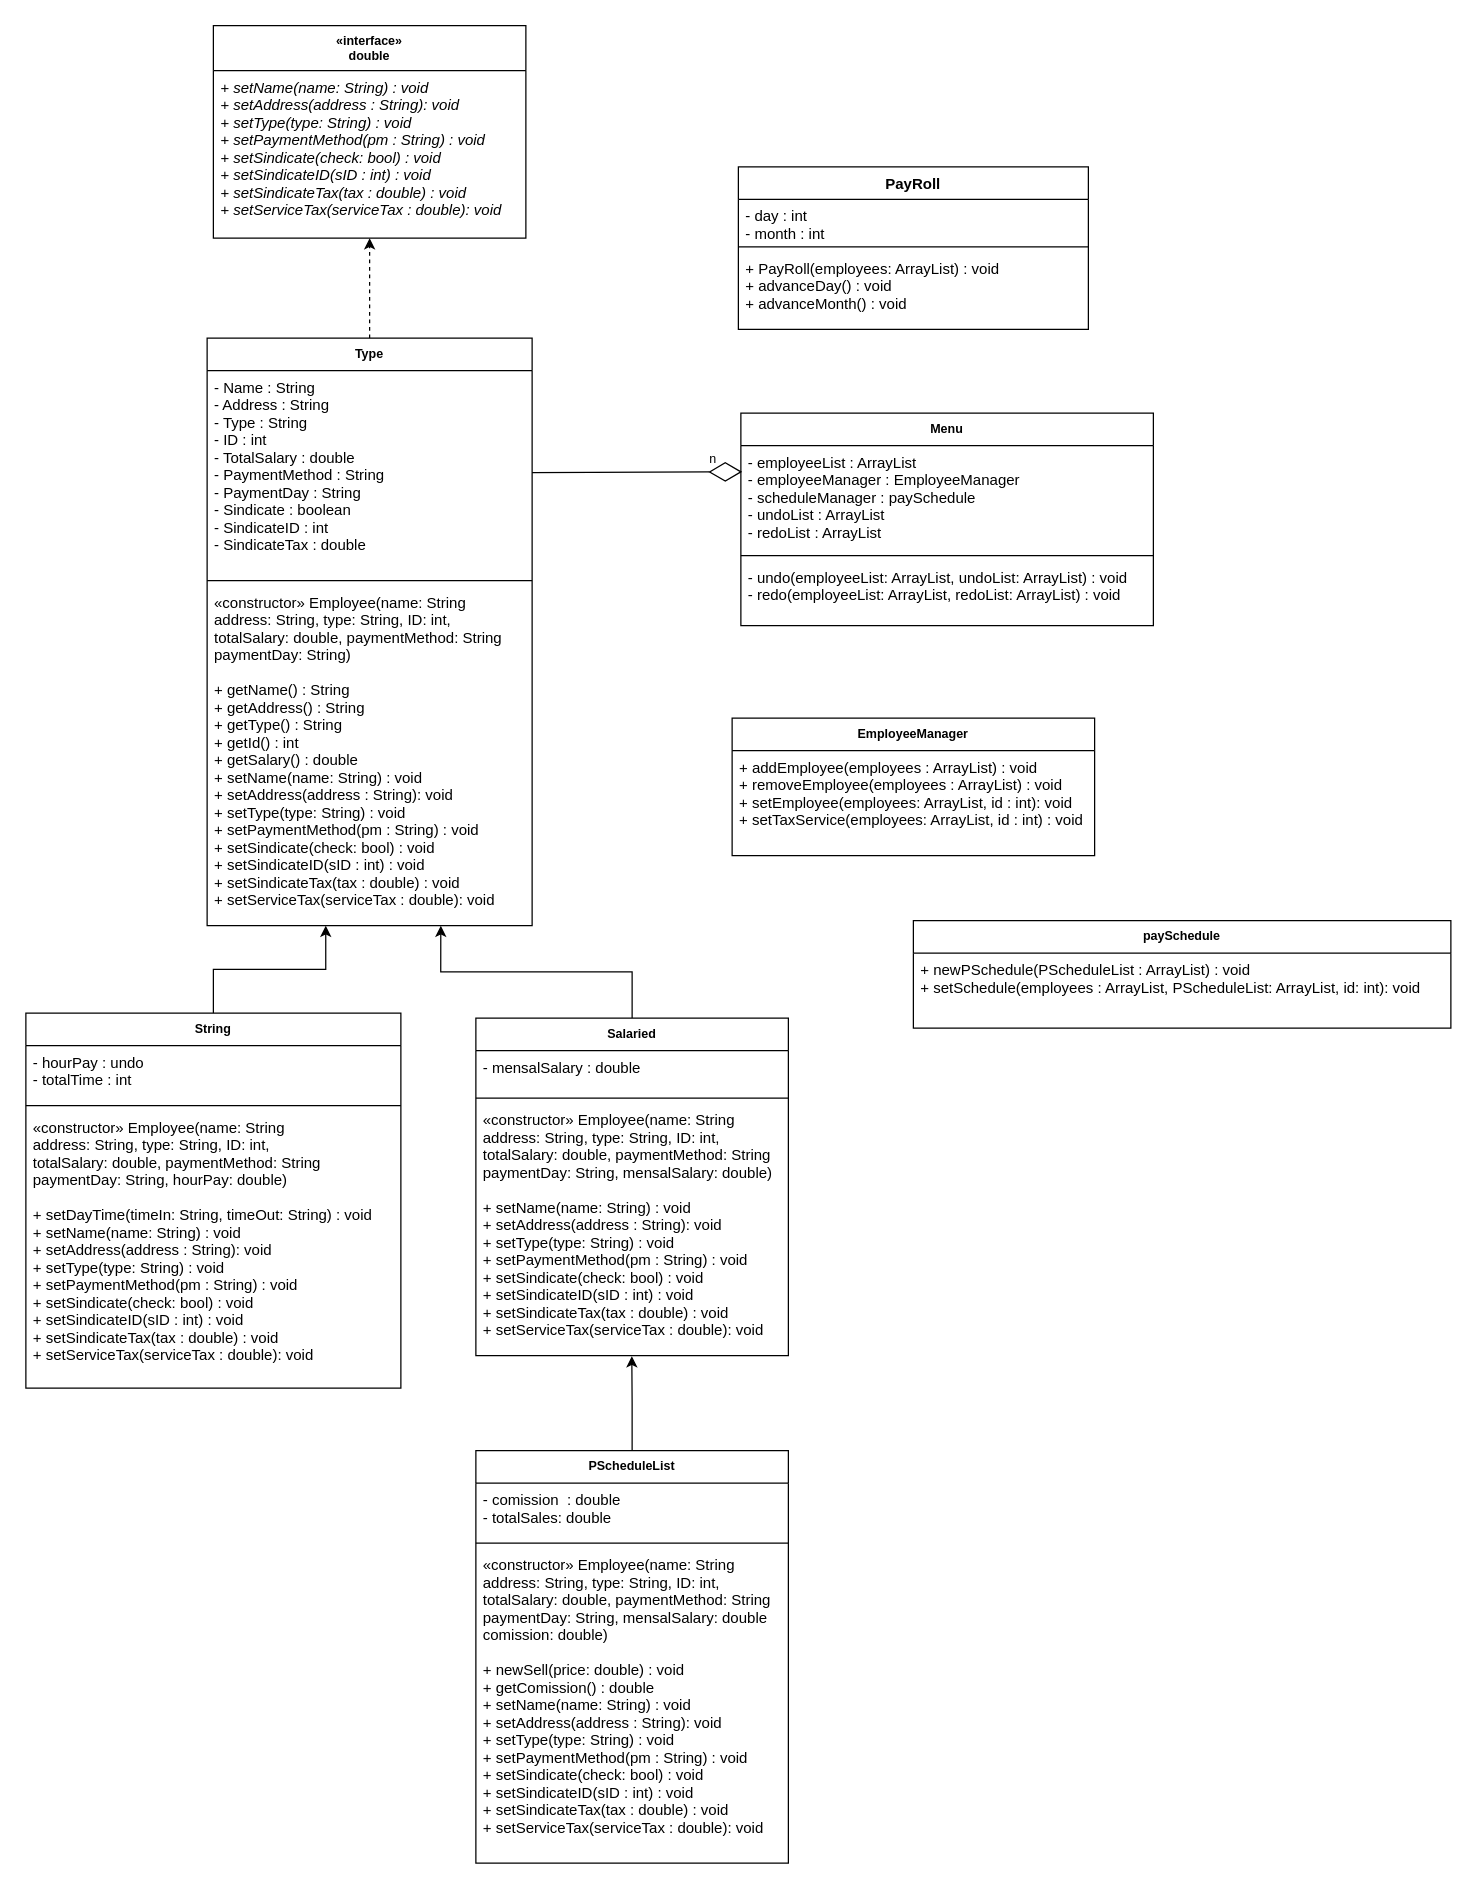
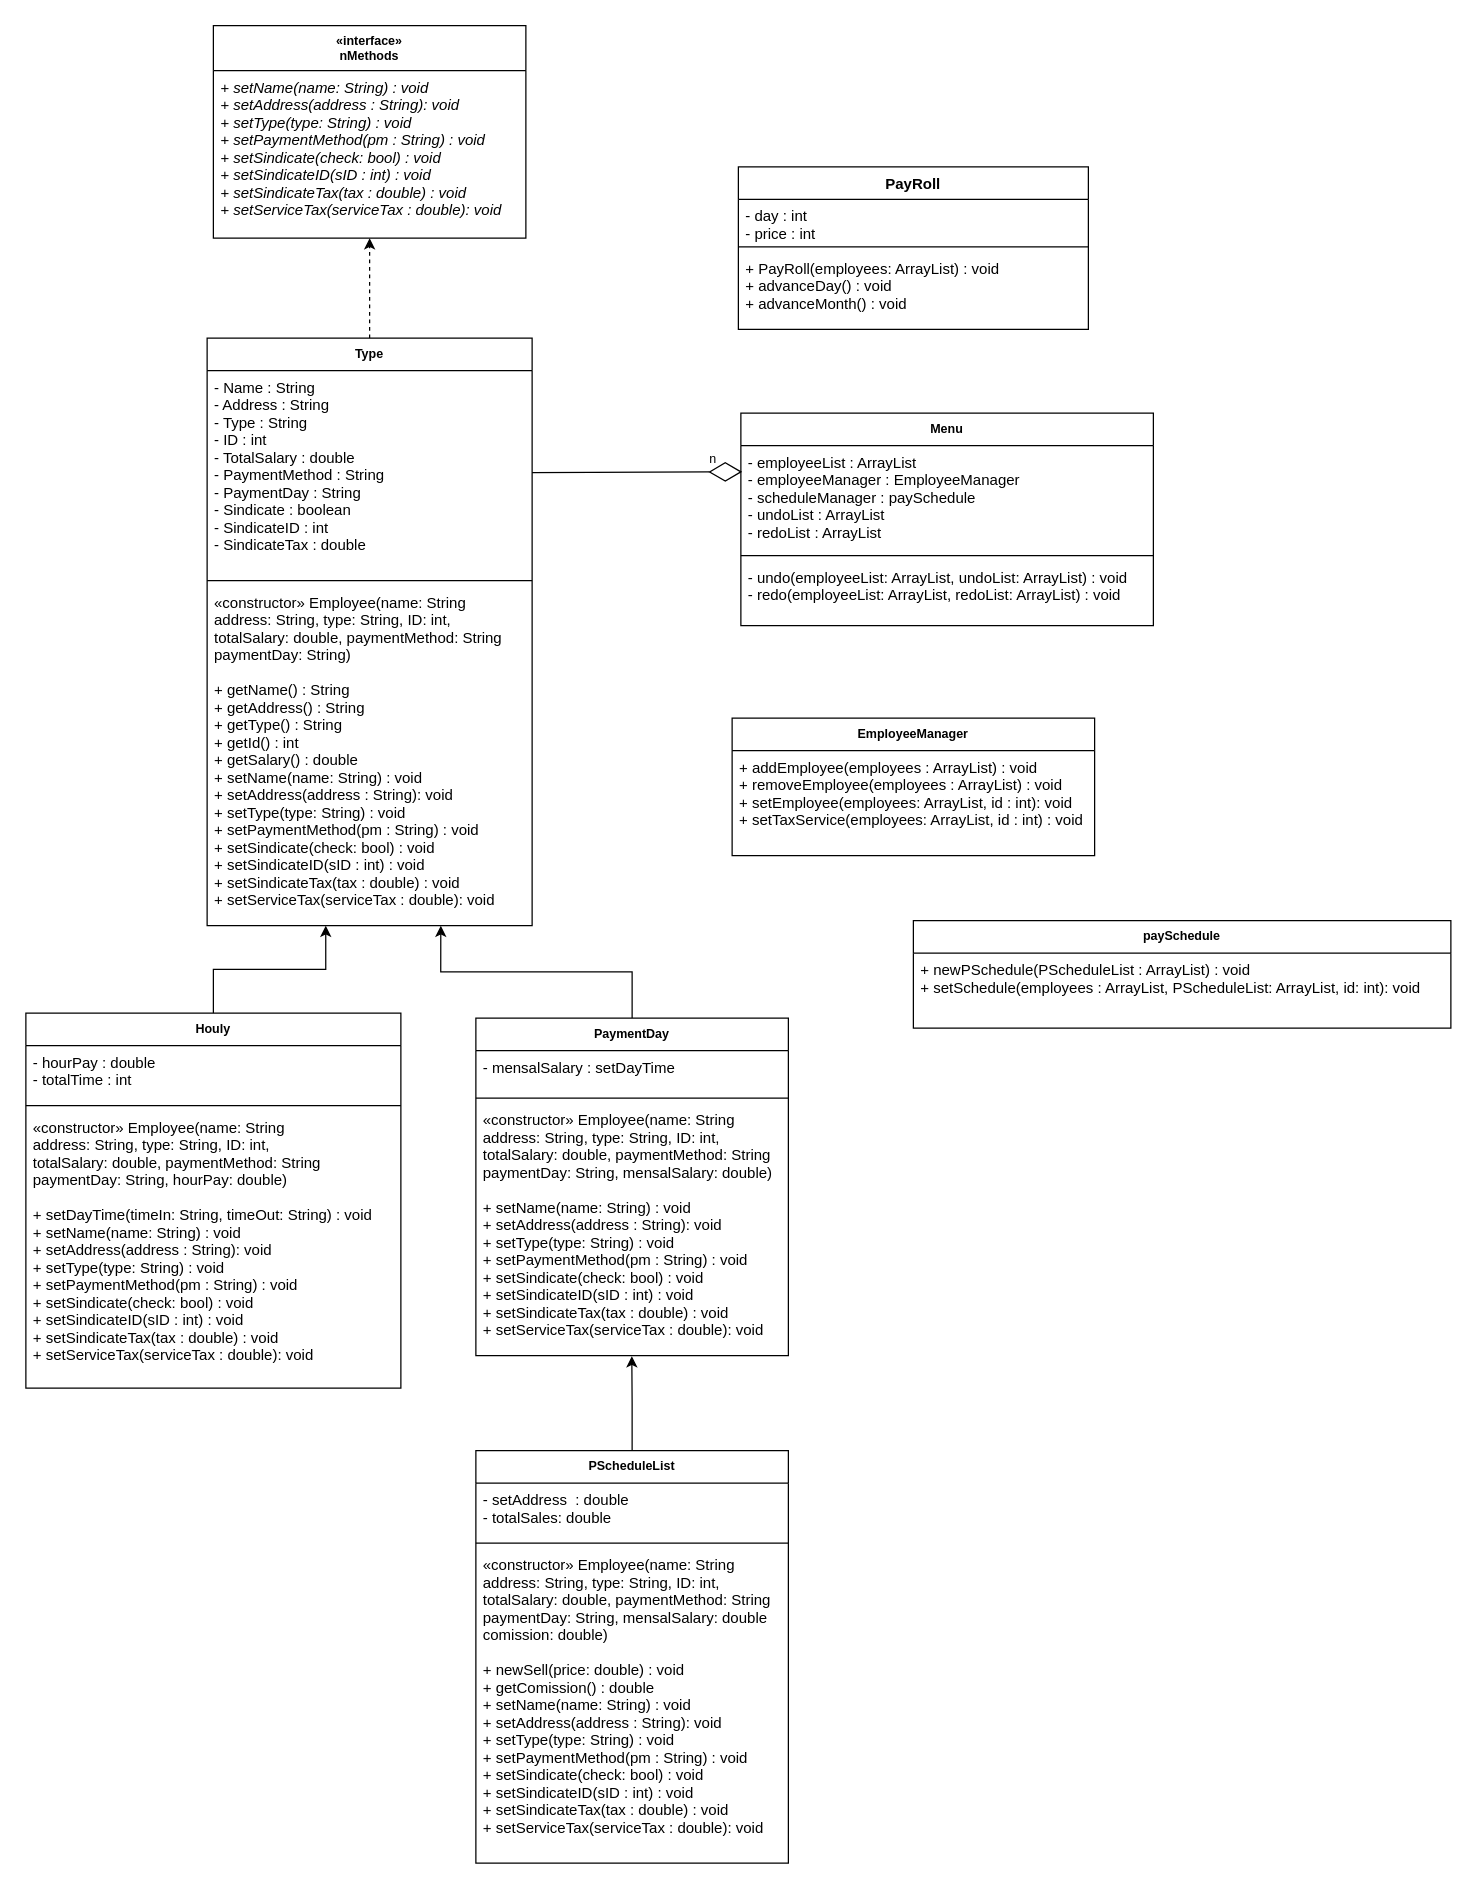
node "«interface» double": label "«interface» double" -> "«interface» nMethods"
node "- day : int - month : int": label "- day : int - month : int" -> "- day : int - price : int"
node "String": label "String" -> "Houly"
node "Salaried": label "Salaried" -> "PaymentDay"
node "- hourPay : undo - totalTime : int": label "- hourPay : undo - totalTime : int" -> "- hourPay : double - totalTime : int"
node "- mensalSalary : double": label "- mensalSalary : double" -> "- mensalSalary : setDayTime"
node "- comission : double - totalSales: double": label "- comission : double - totalSales: double" -> "- setAddress : double - totalSales: double"
